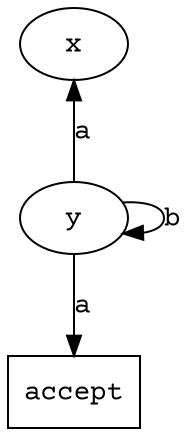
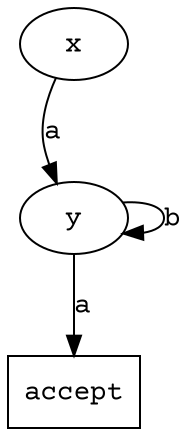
edge "y" -> "x": reversed
